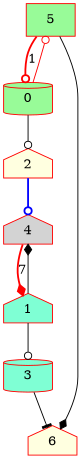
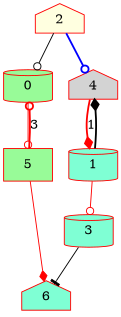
edge "5" -> "0": label "1" -> "3"
edge "0" -> "2": reversed
edge "5" -> "6": color black -> red
edge "4" -> "1": label "7" -> "1"
edge "1" -> "4": style solid -> bold
node "1": shape house -> cylinder
edge "1" -> "3": color black -> red
node "6": fillcolor lightyellow -> aquamarine
